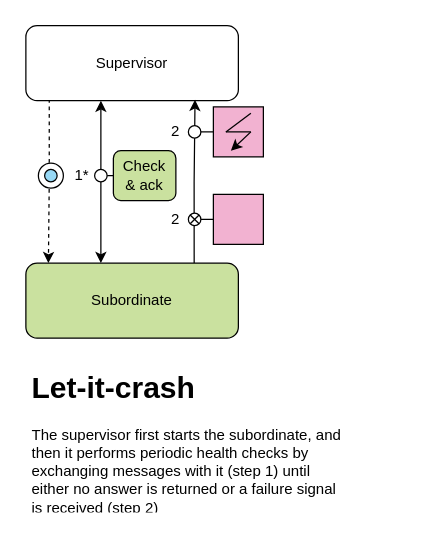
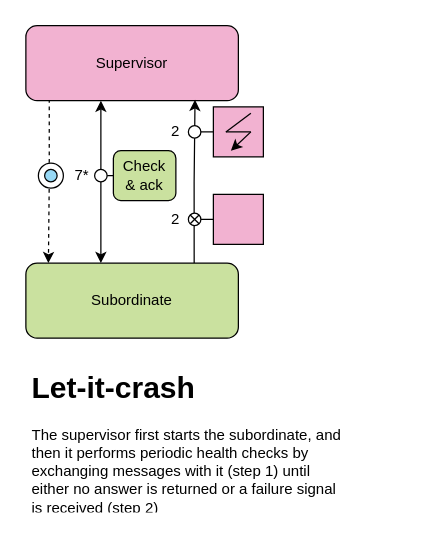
node "Supervisor": fillcolor #ffffff -> #f2b2d1
node "1*": label "1*" -> "7*"
